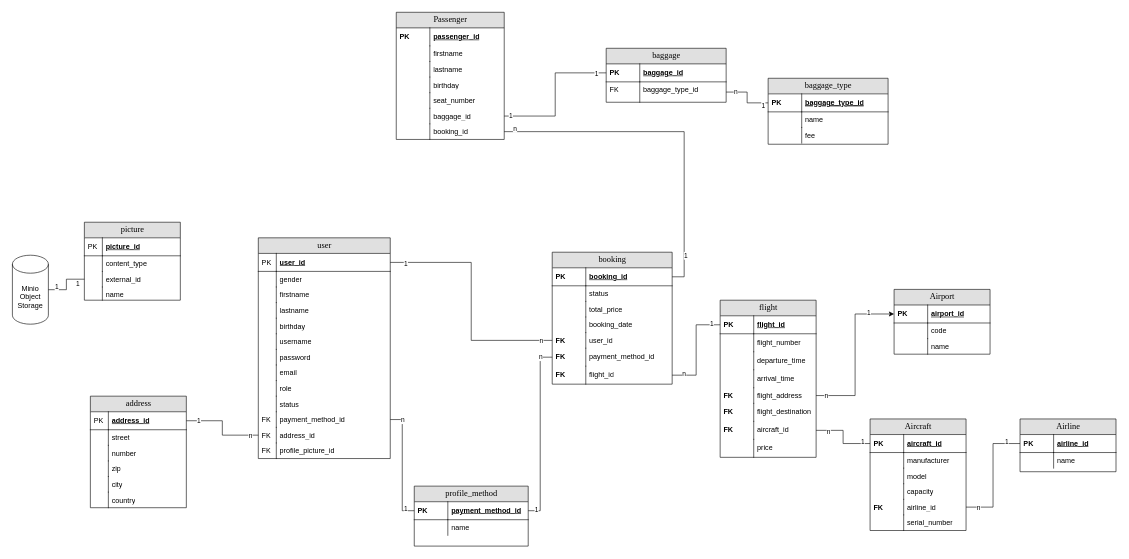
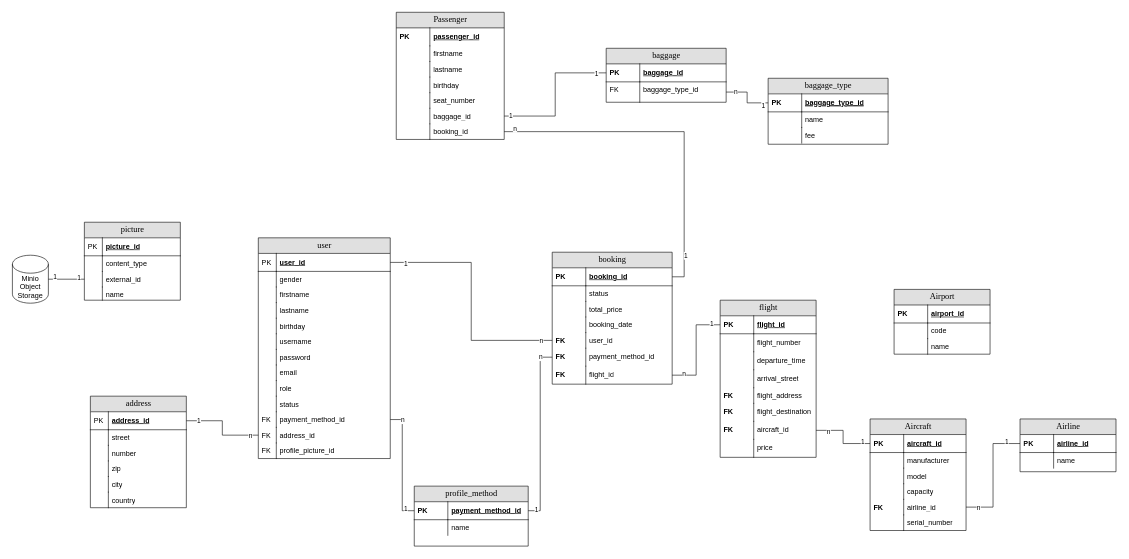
node "Minio Object Storage": size 36x69 -> 36x48
node "arrival_time": label "arrival_time" -> "arrival_street"
edge "flight_address" -> "airport_id": removed, labels "n", "1"
